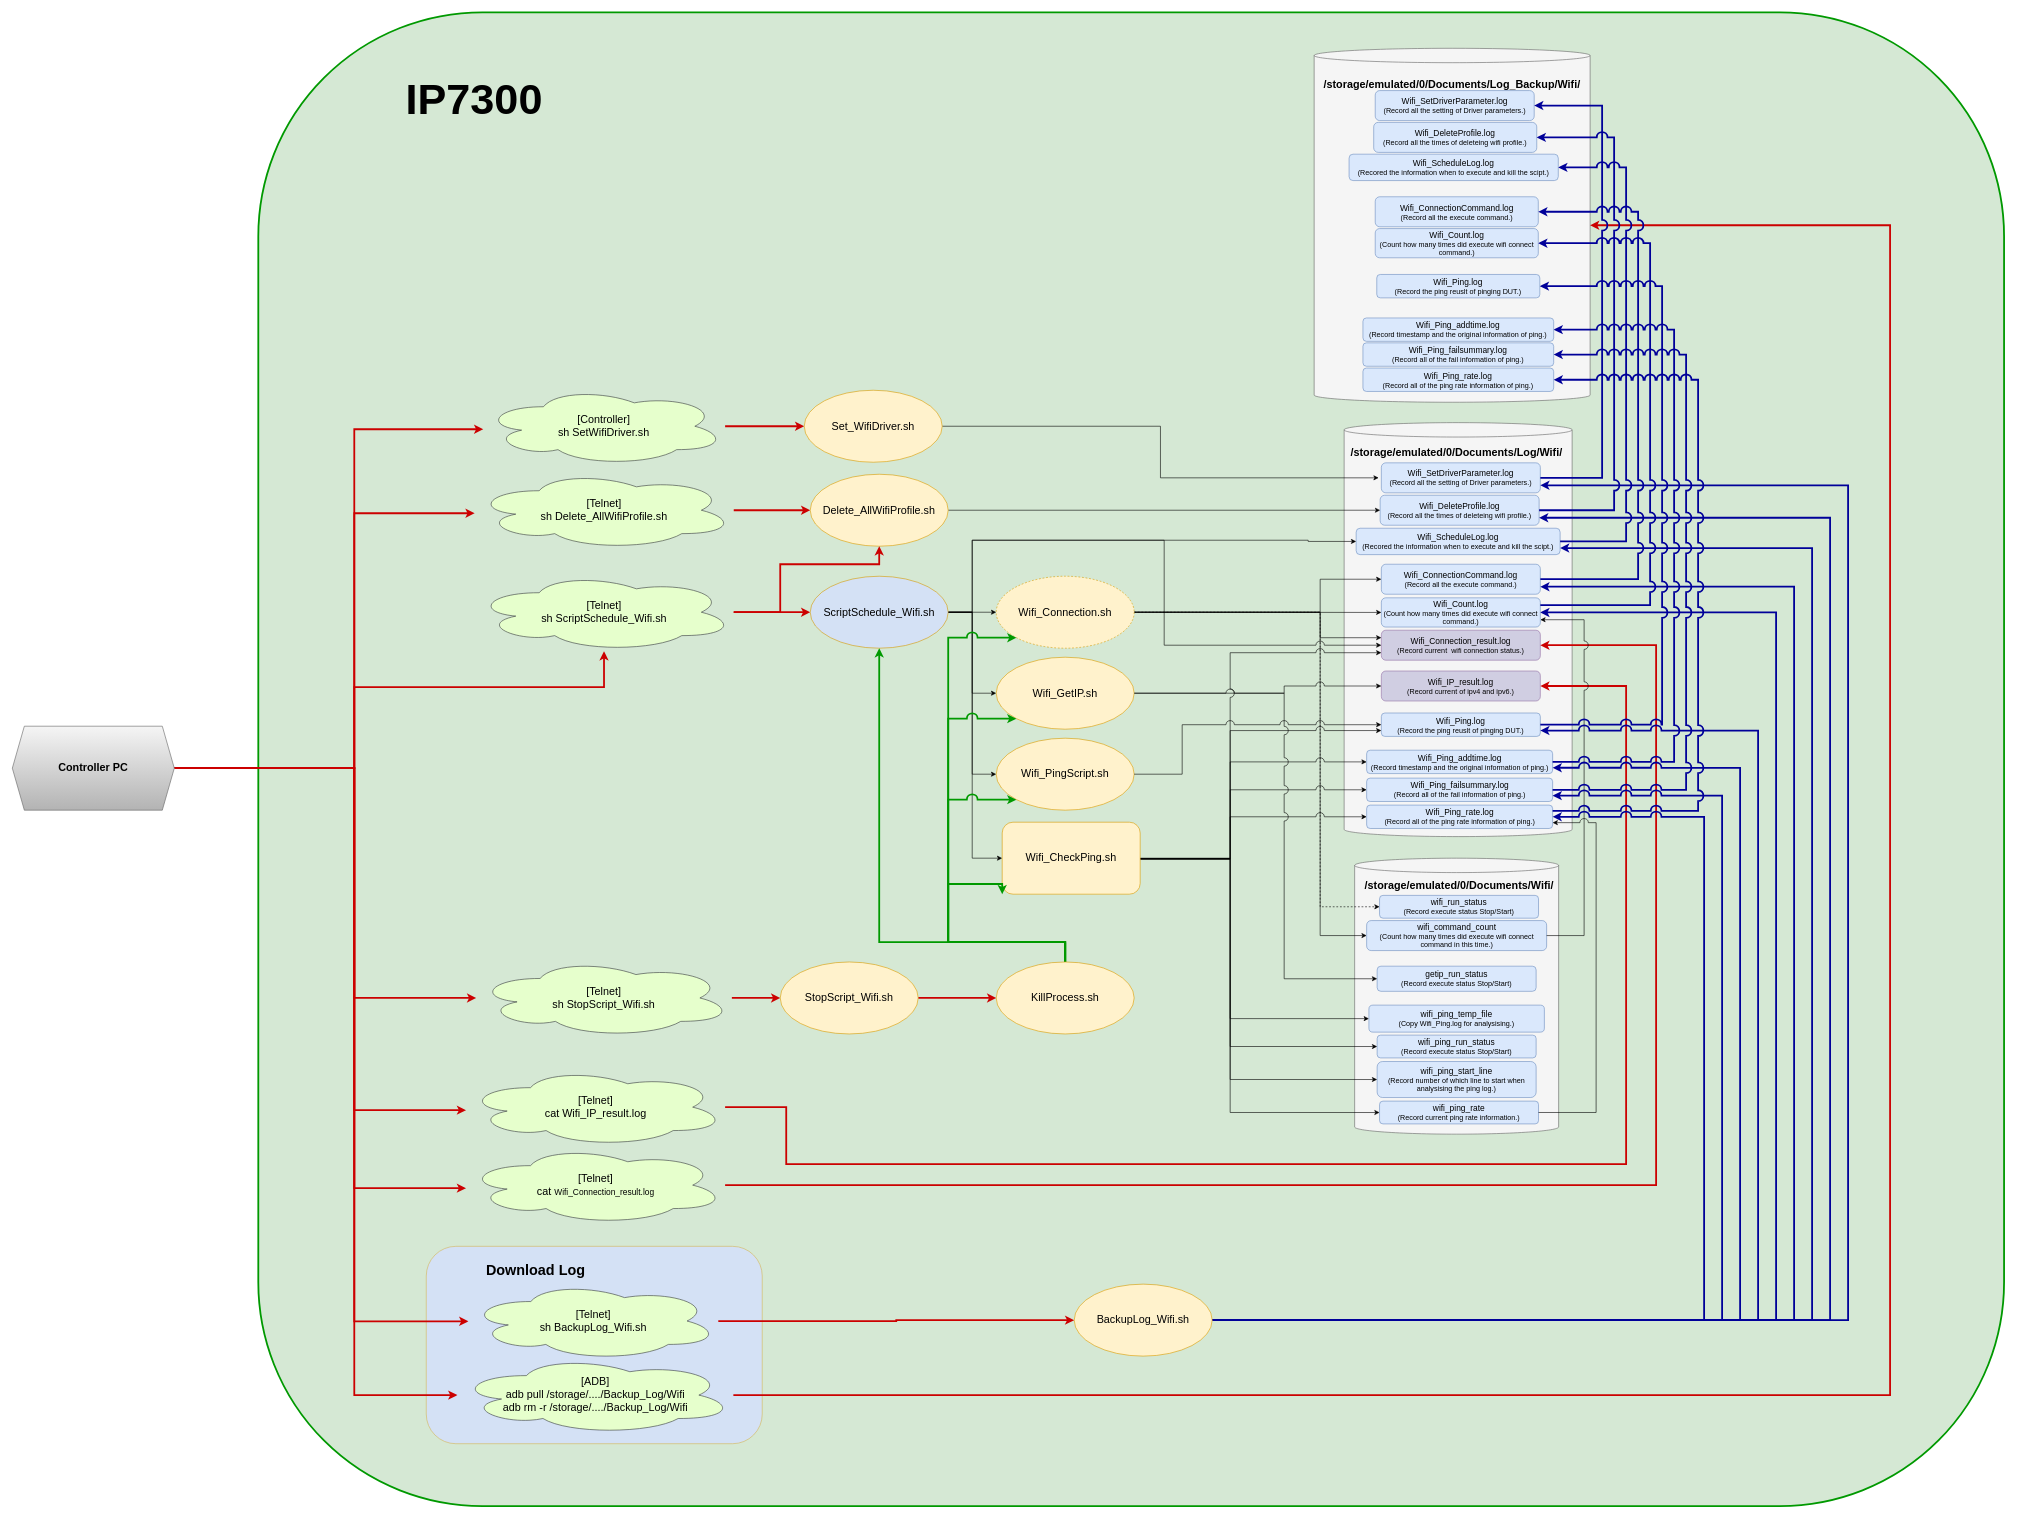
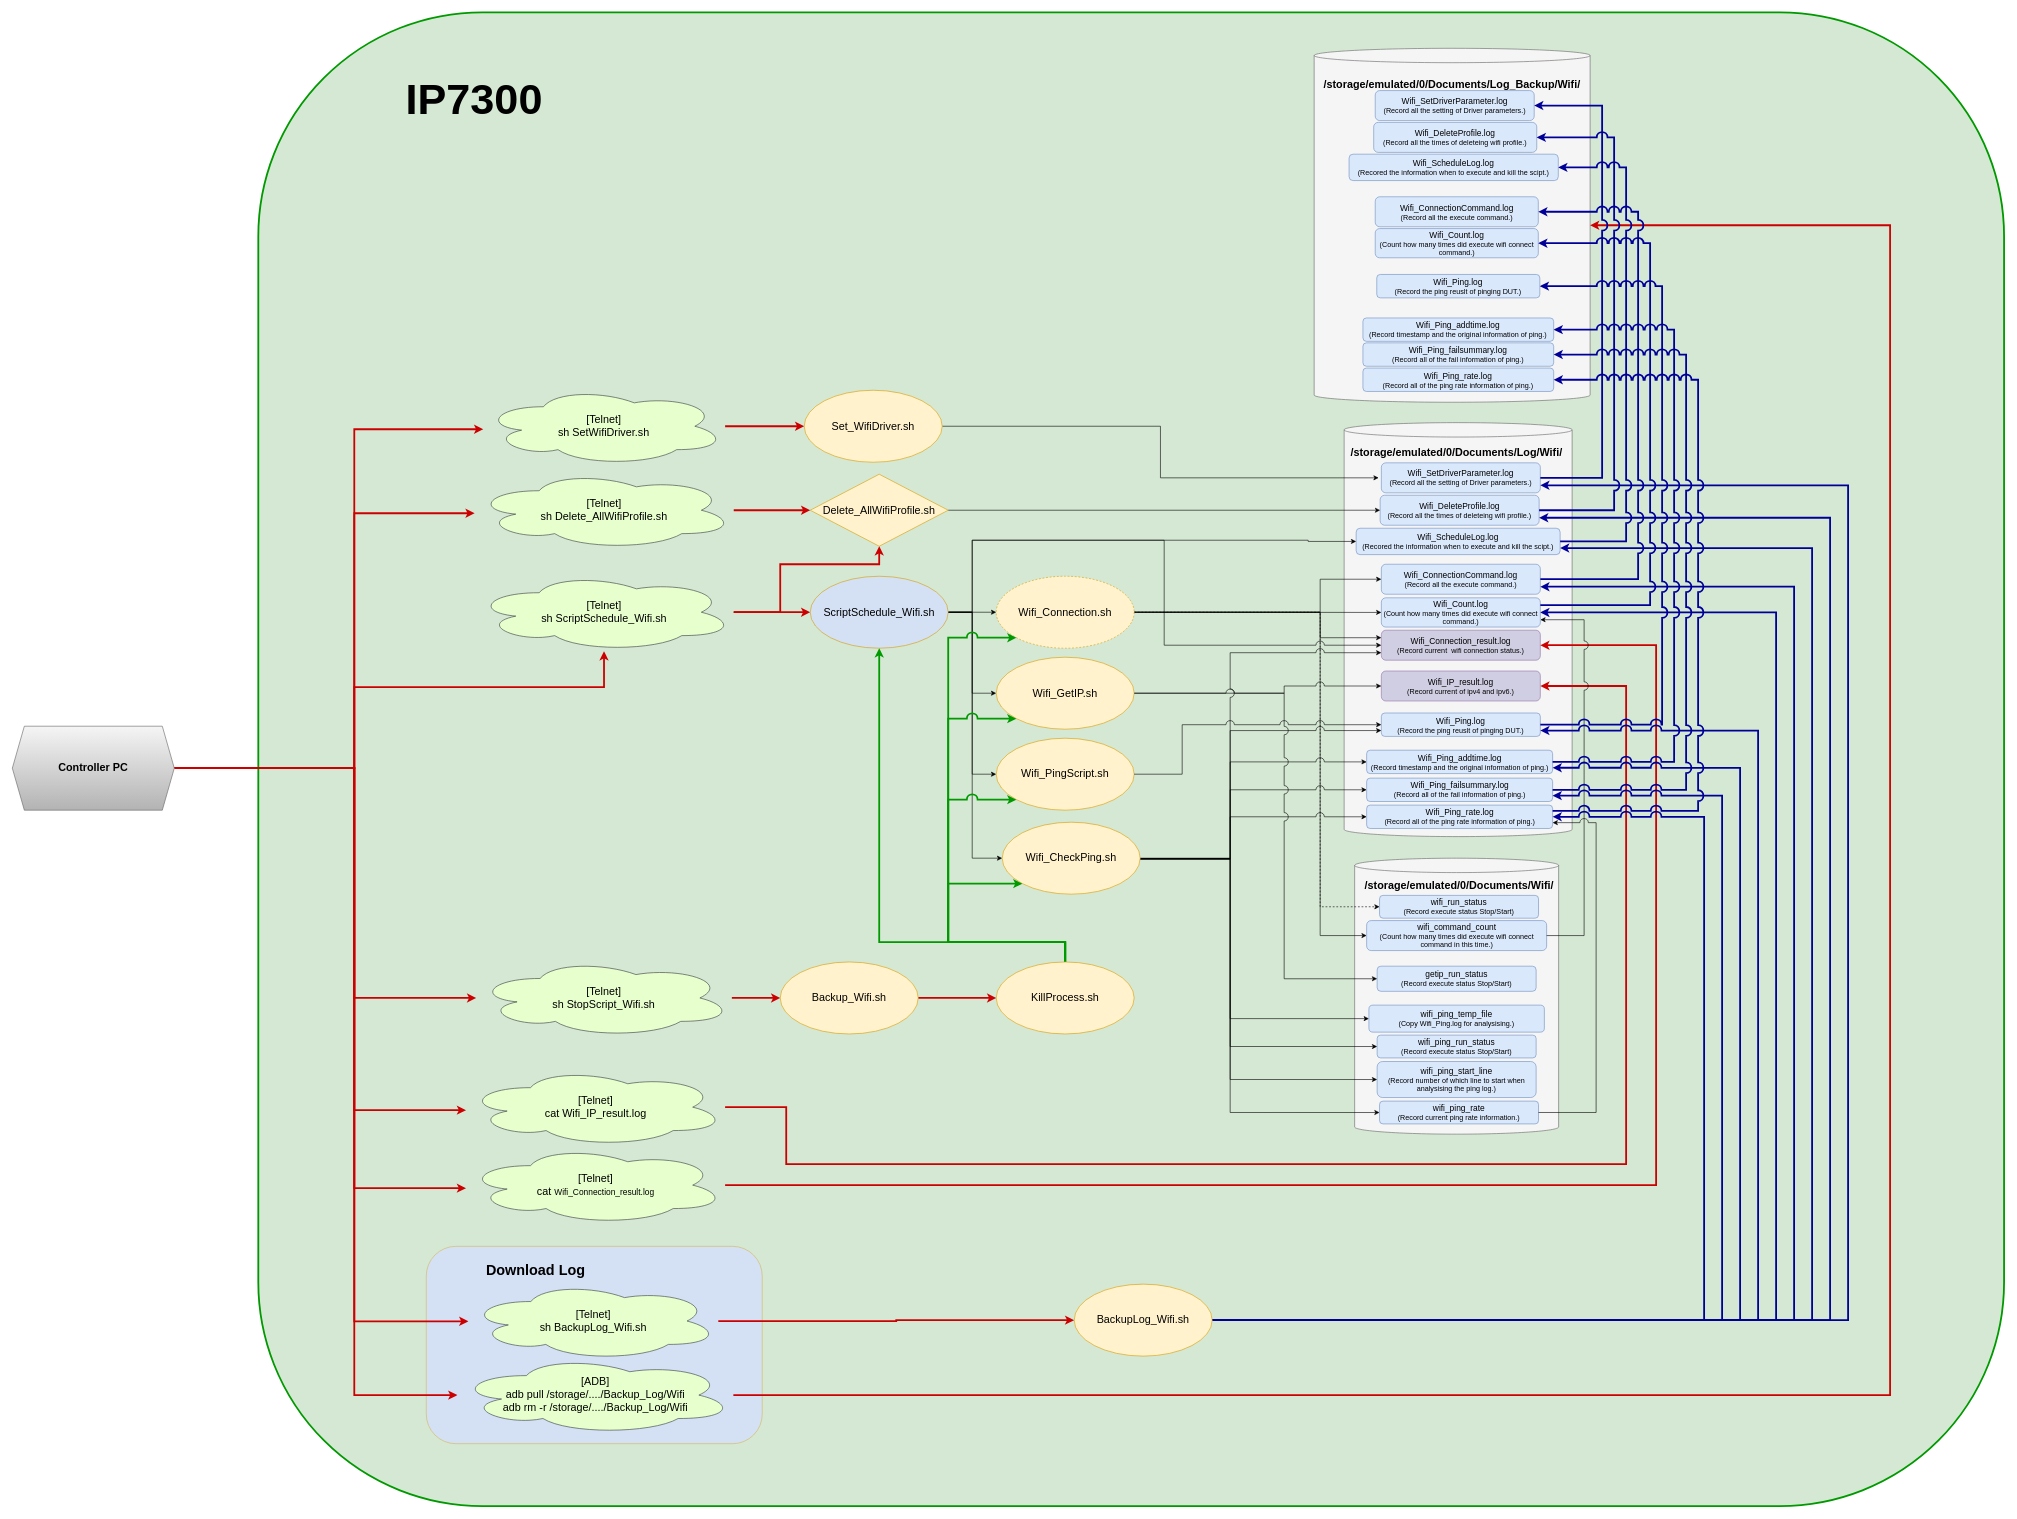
node "[Controller] sh SetWifiDriver.sh": label "[Controller] sh SetWifiDriver.sh" -> "[Telnet] sh SetWifiDriver.sh"
node "Delete_AllWifiProfile.sh": shape ellipse -> diamond
node "Wifi_CheckPing.sh": shape rounded rectangle -> ellipse
node "StopScript_Wifi.sh": label "StopScript_Wifi.sh" -> "Backup_Wifi.sh"
